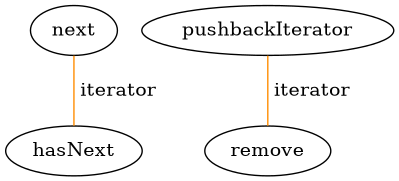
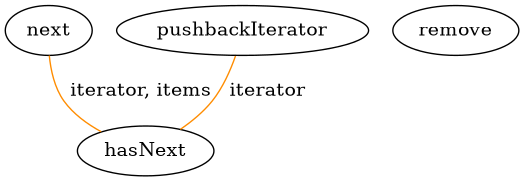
edge "next" -- "hasNext": label " iterator" -> " iterator, items"
edge "pushbackIterator" -- "remove": now "pushbackIterator" -- "hasNext"
